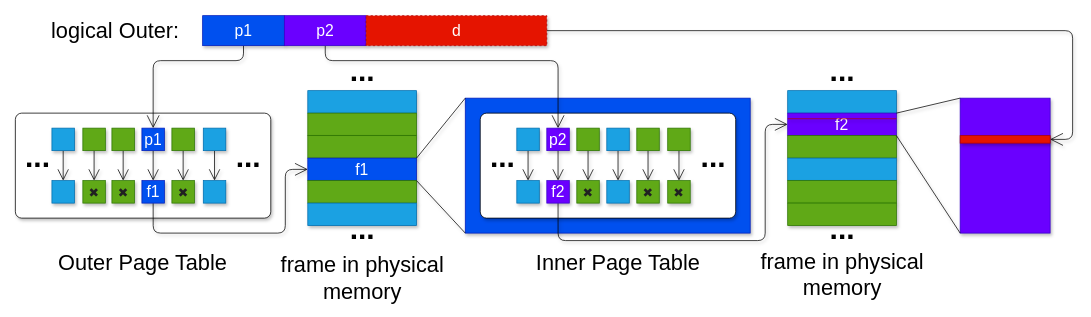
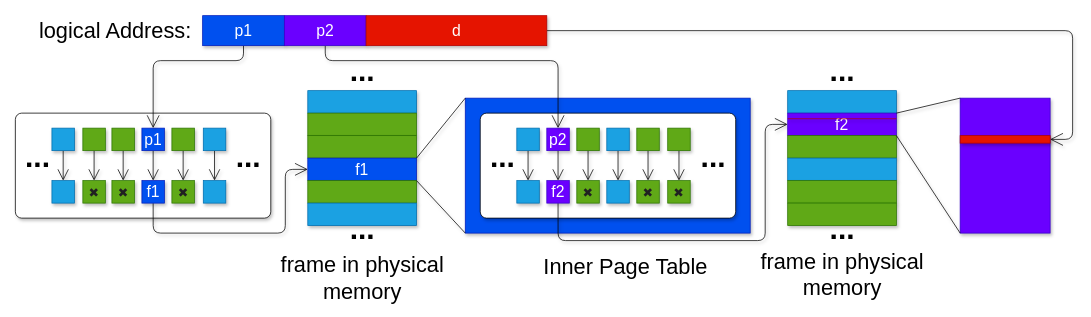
node "logical Outer:": label "logical Outer:" -> "logical Address:"
node "d": style dashed -> solid
node "Outer Page Table": removed
node "Inner Page Table": moved (618, 263) -> (626, 267)
